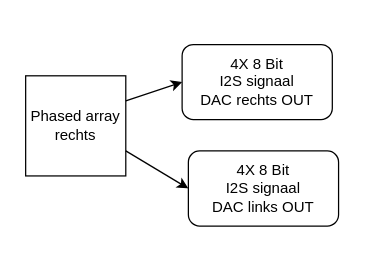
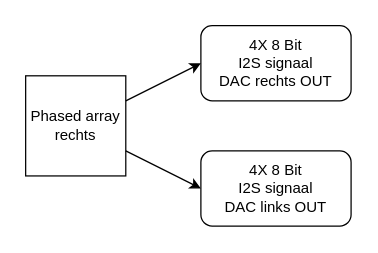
node "4X 8 Bit I2S signaal DAC rechts OUT": moved (257, 82) -> (276, 63)
node "4X 8 Bit I2S signaal DAC links OUT": moved (263, 188) -> (276, 188)
